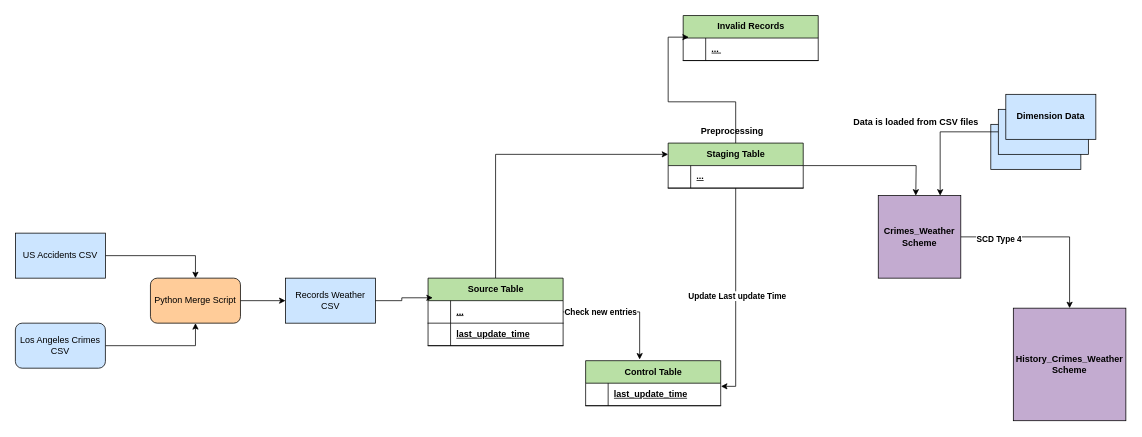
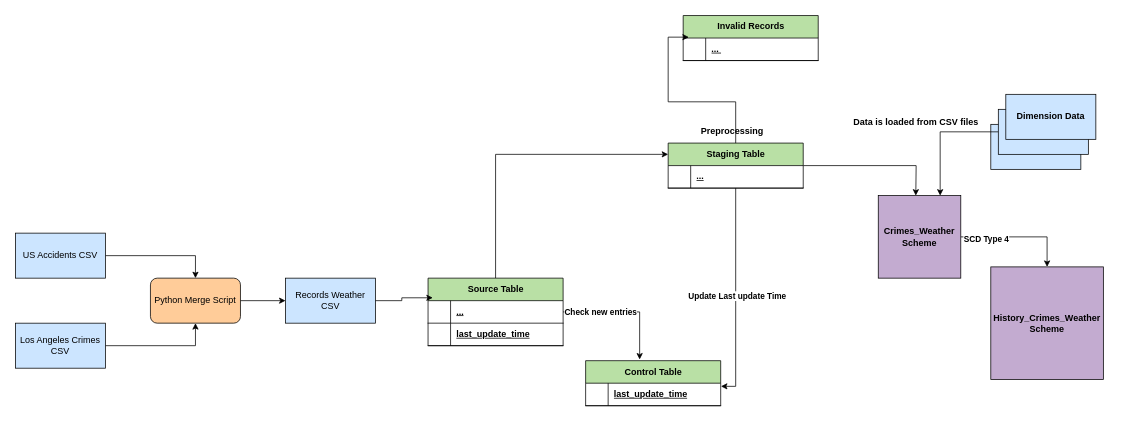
node "Los Angeles Crimes CSV": shape rounded rectangle -> rectangle
node "History_Crimes_Weather Scheme": moved (1069, 364) -> (1047, 323)
